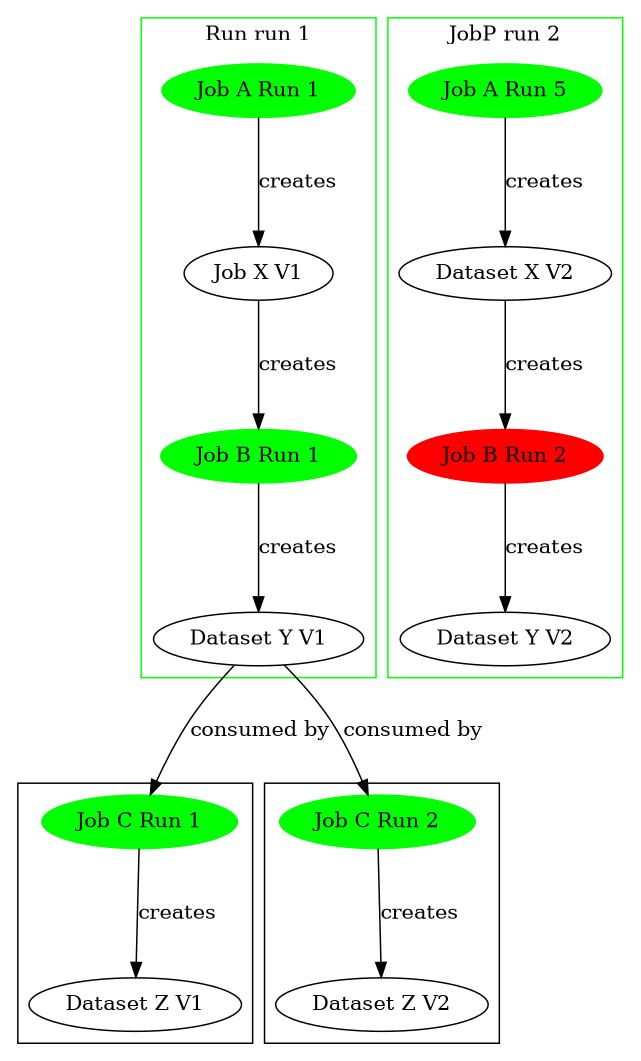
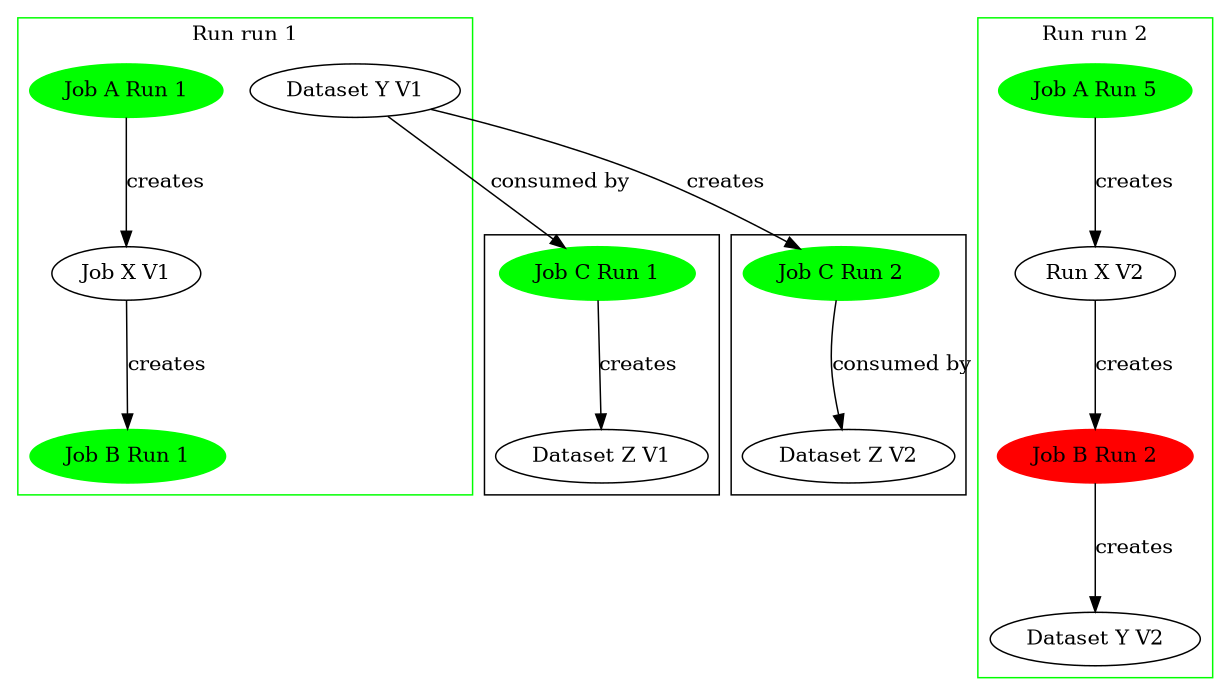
cluster "JobP run 2": label "JobP run 2" -> "Run run 2"
node "Dataset X V2": label "Dataset X V2" -> "Run X V2"
edge "Job B Run 1" -> "Dataset Y V1": removed, label "creates"
edge "Dataset Y V1" -> "Job C Run 2": label "consumed by" -> "creates"
edge "Job C Run 2" -> "Dataset Z V2": label "creates" -> "consumed by"
